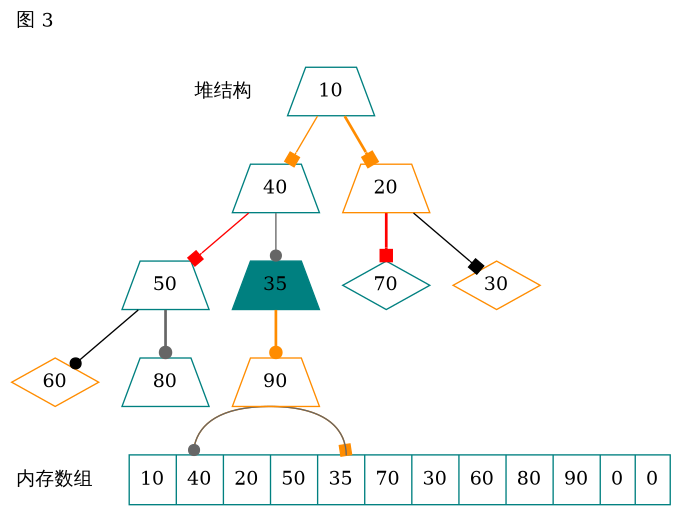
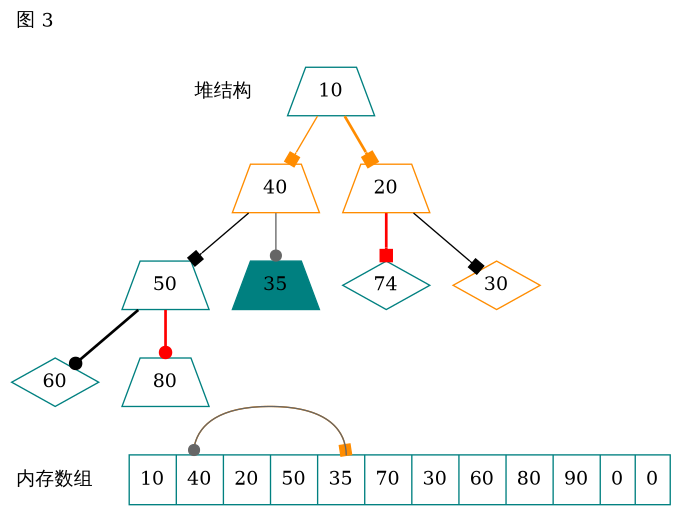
node "40": color teal -> darkorange
edge "40" -> "50": color red -> black
node "70": label "70" -> "74"
edge "50" -> "80": color gray40 -> red
edge "50" -> "60": style solid -> bold
node "60": color darkorange -> teal
node "90": removed
